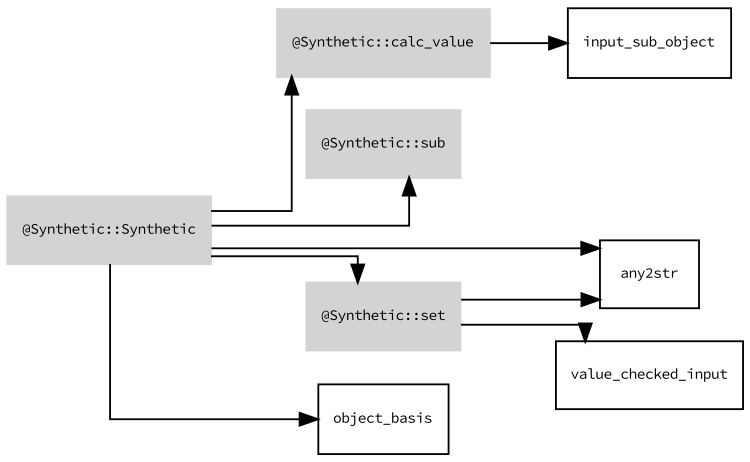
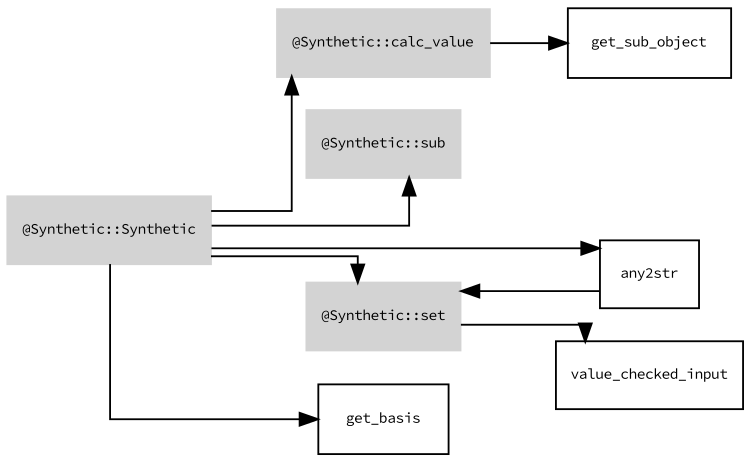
node "input_sub_object": label "input_sub_object" -> "get_sub_object"
edge "@Synthetic::set" -> "any2str": reversed
node "object_basis": label "object_basis" -> "get_basis"
